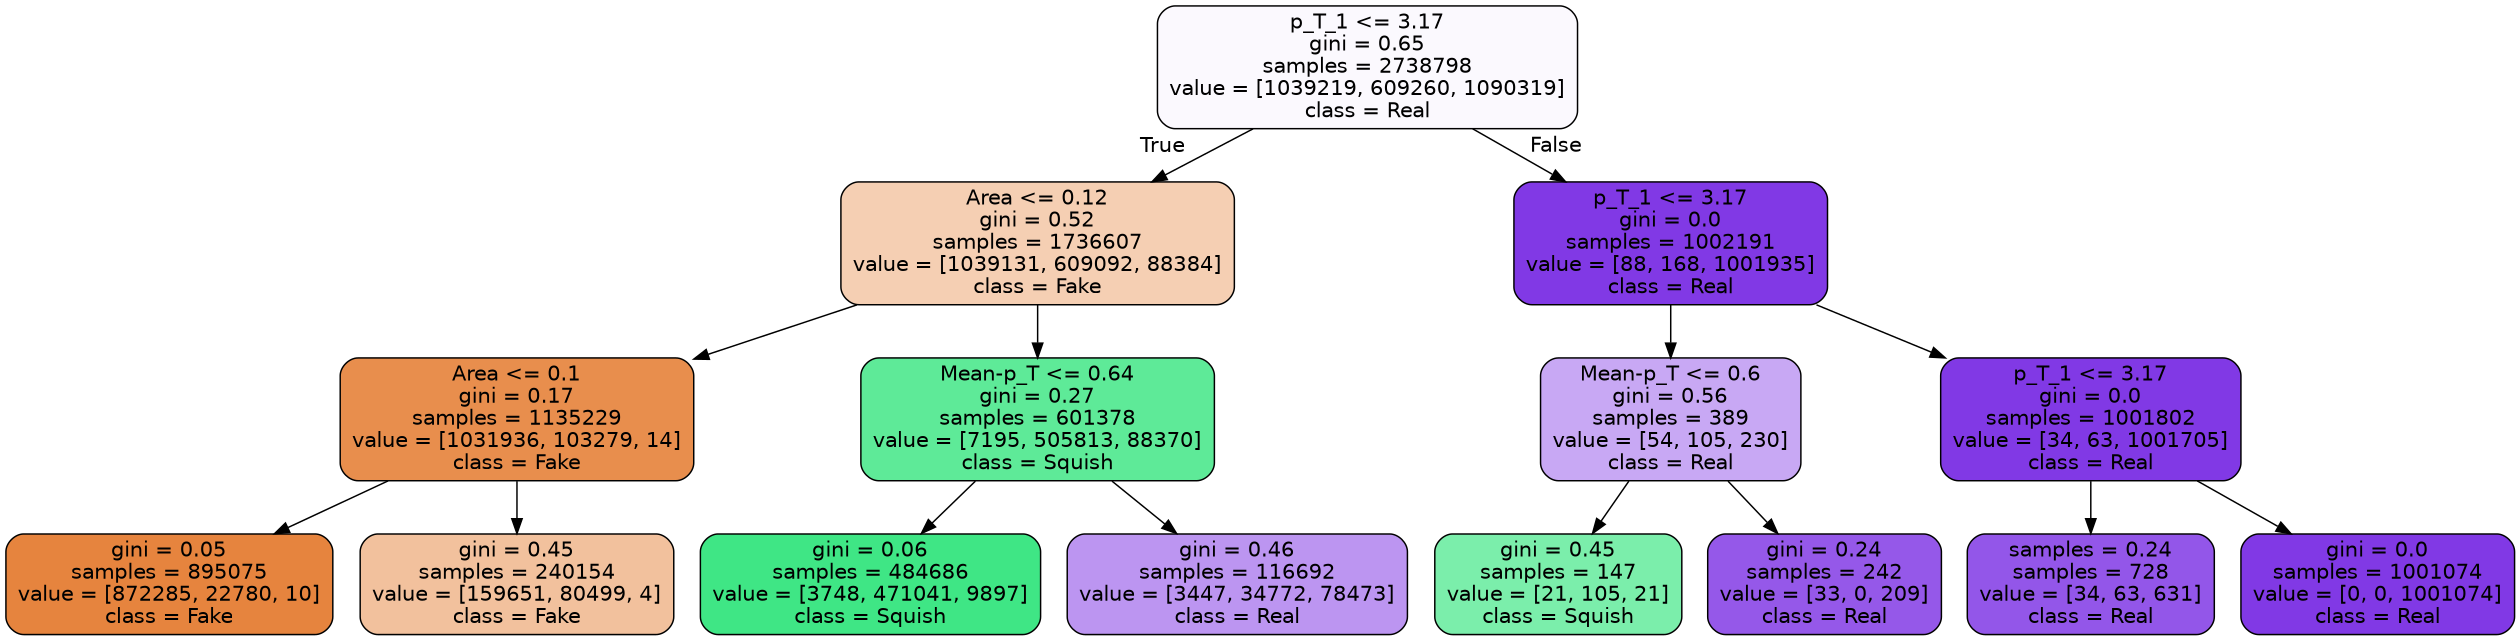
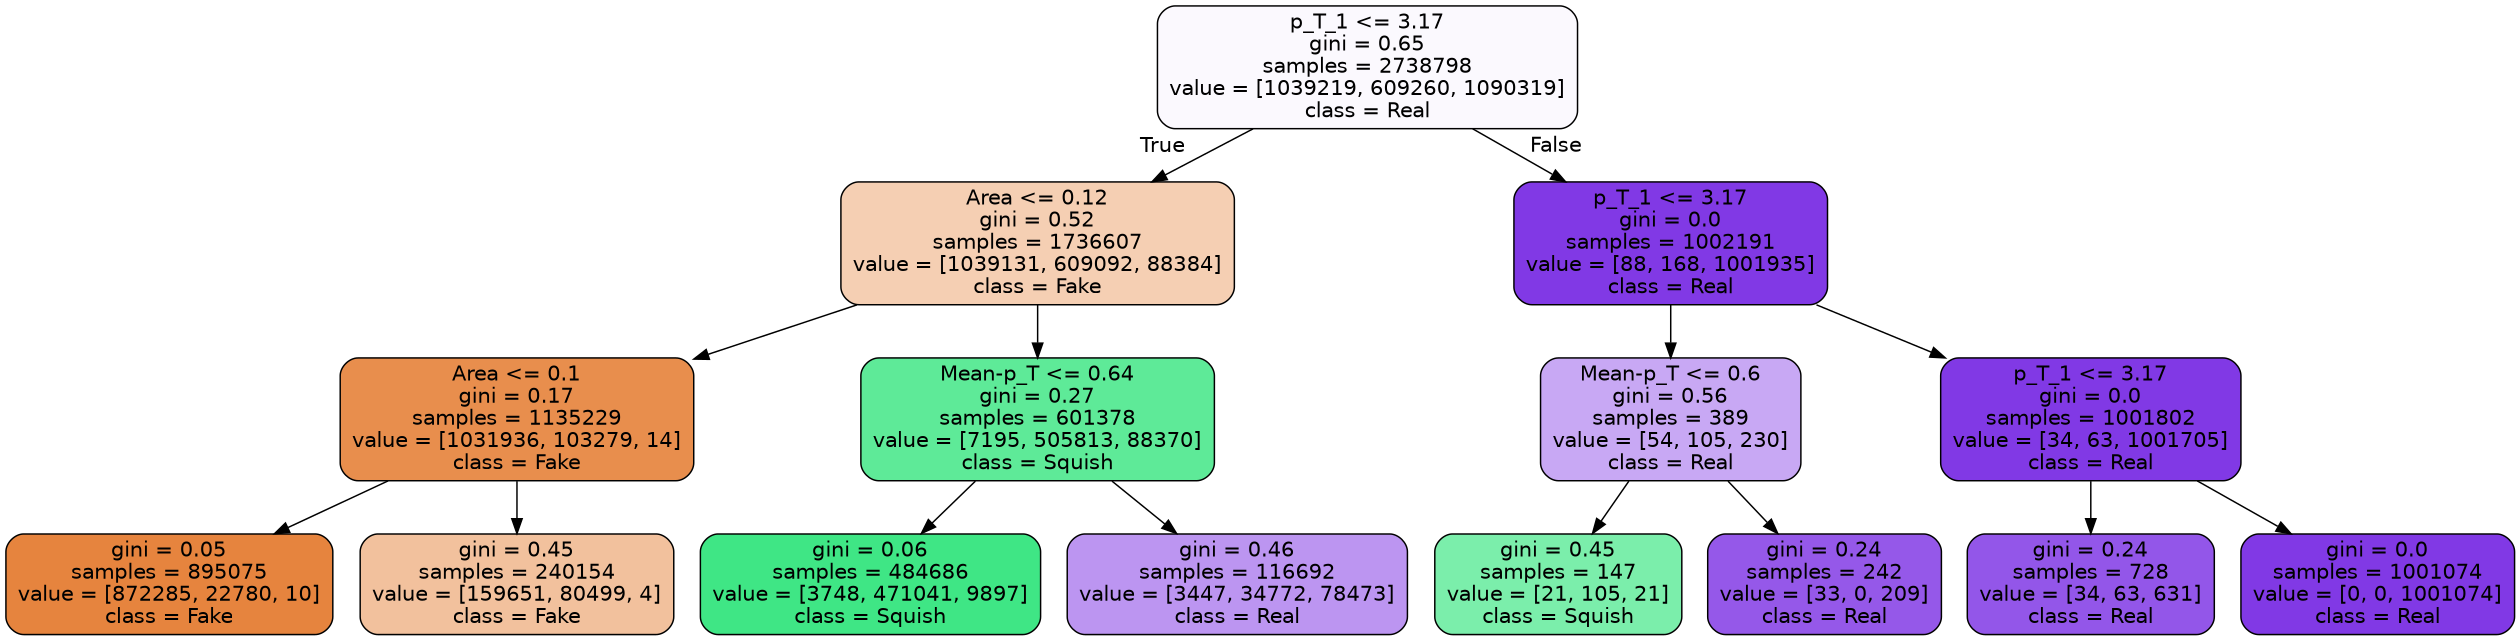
node "samples = 0.24 samples = 728 value = [34, 63, 631] class = Real": label "samples = 0.24 samples = 728 value = [34, 63, 631] class = Real" -> "gini = 0.24 samples = 728 value = [34, 63, 631] class = Real"
